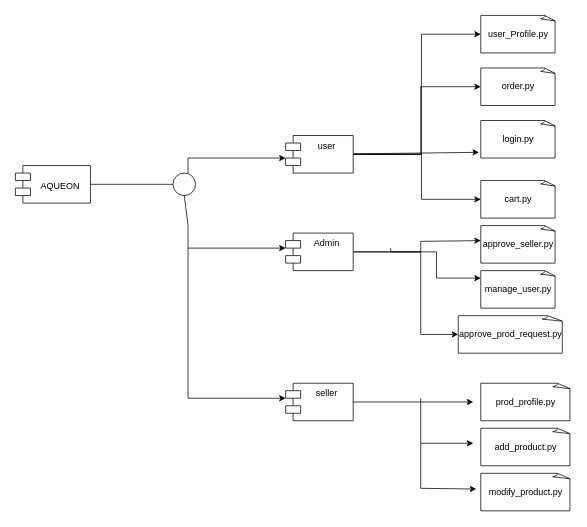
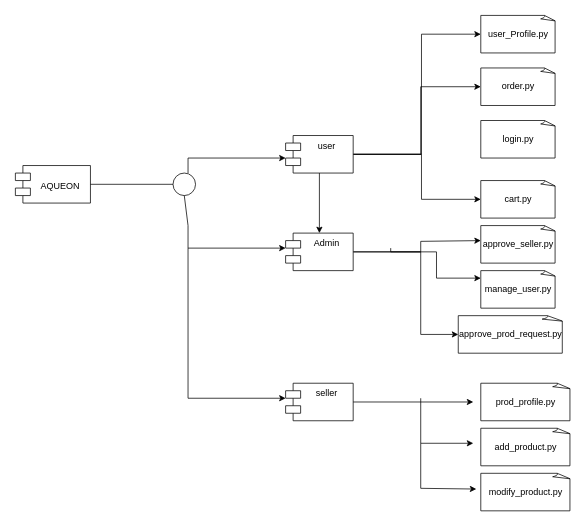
edge "user" -> "login.py": now "user" -> "Admin"
